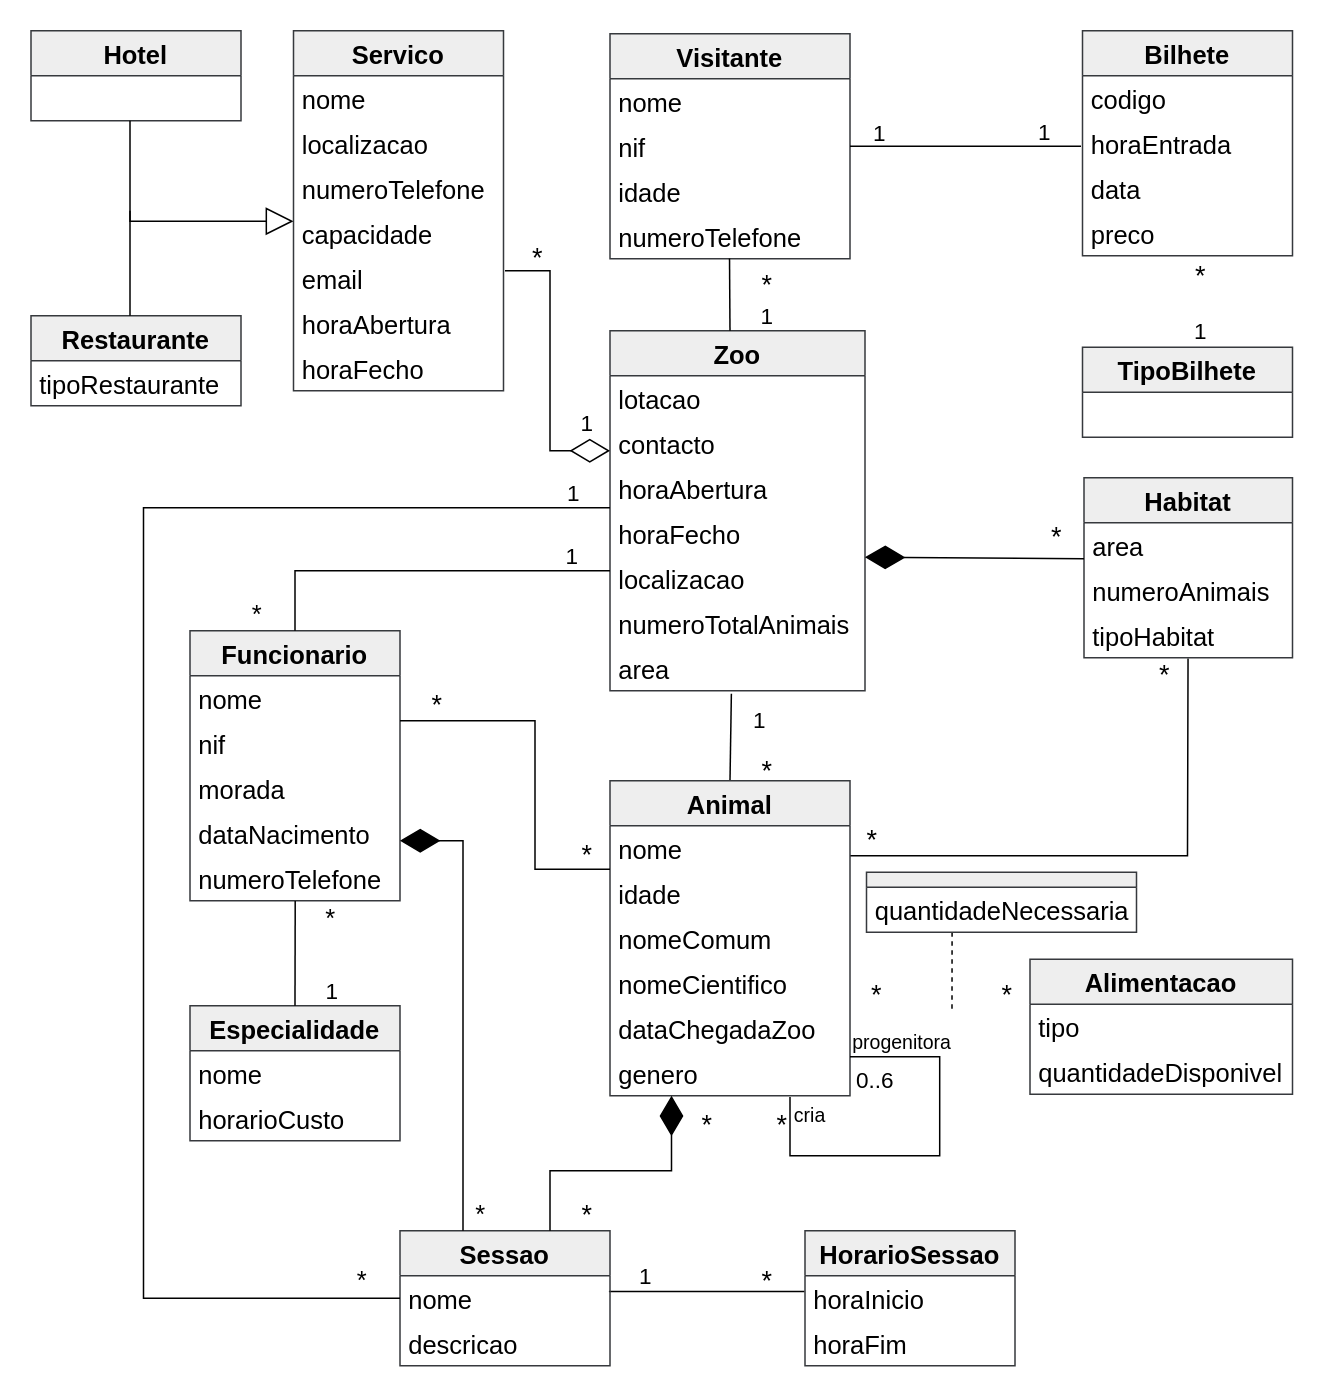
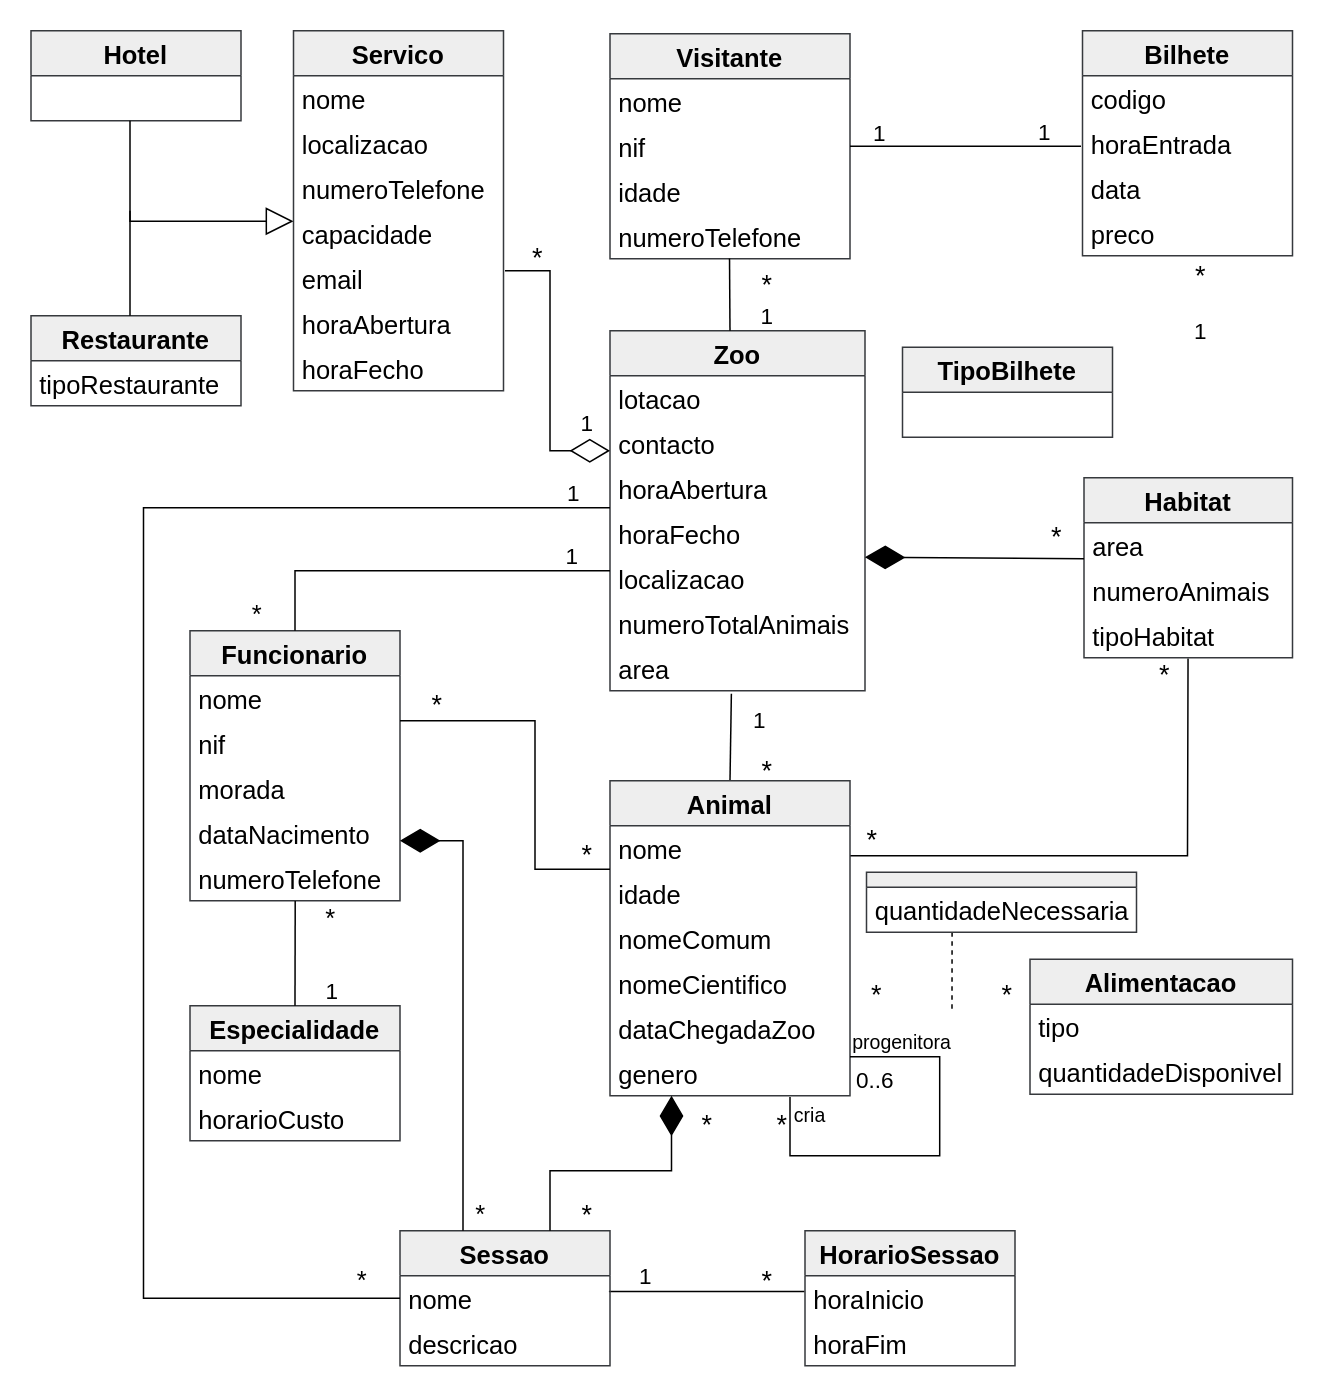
node "TipoBilhete": moved (1187, 392) -> (1007, 392)
